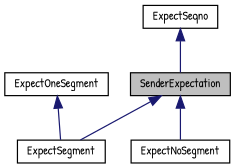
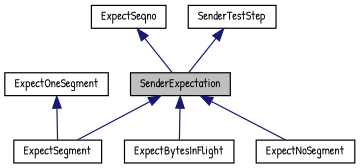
node "SenderTestStep": added
node "ExpectBytesInFlight": added
